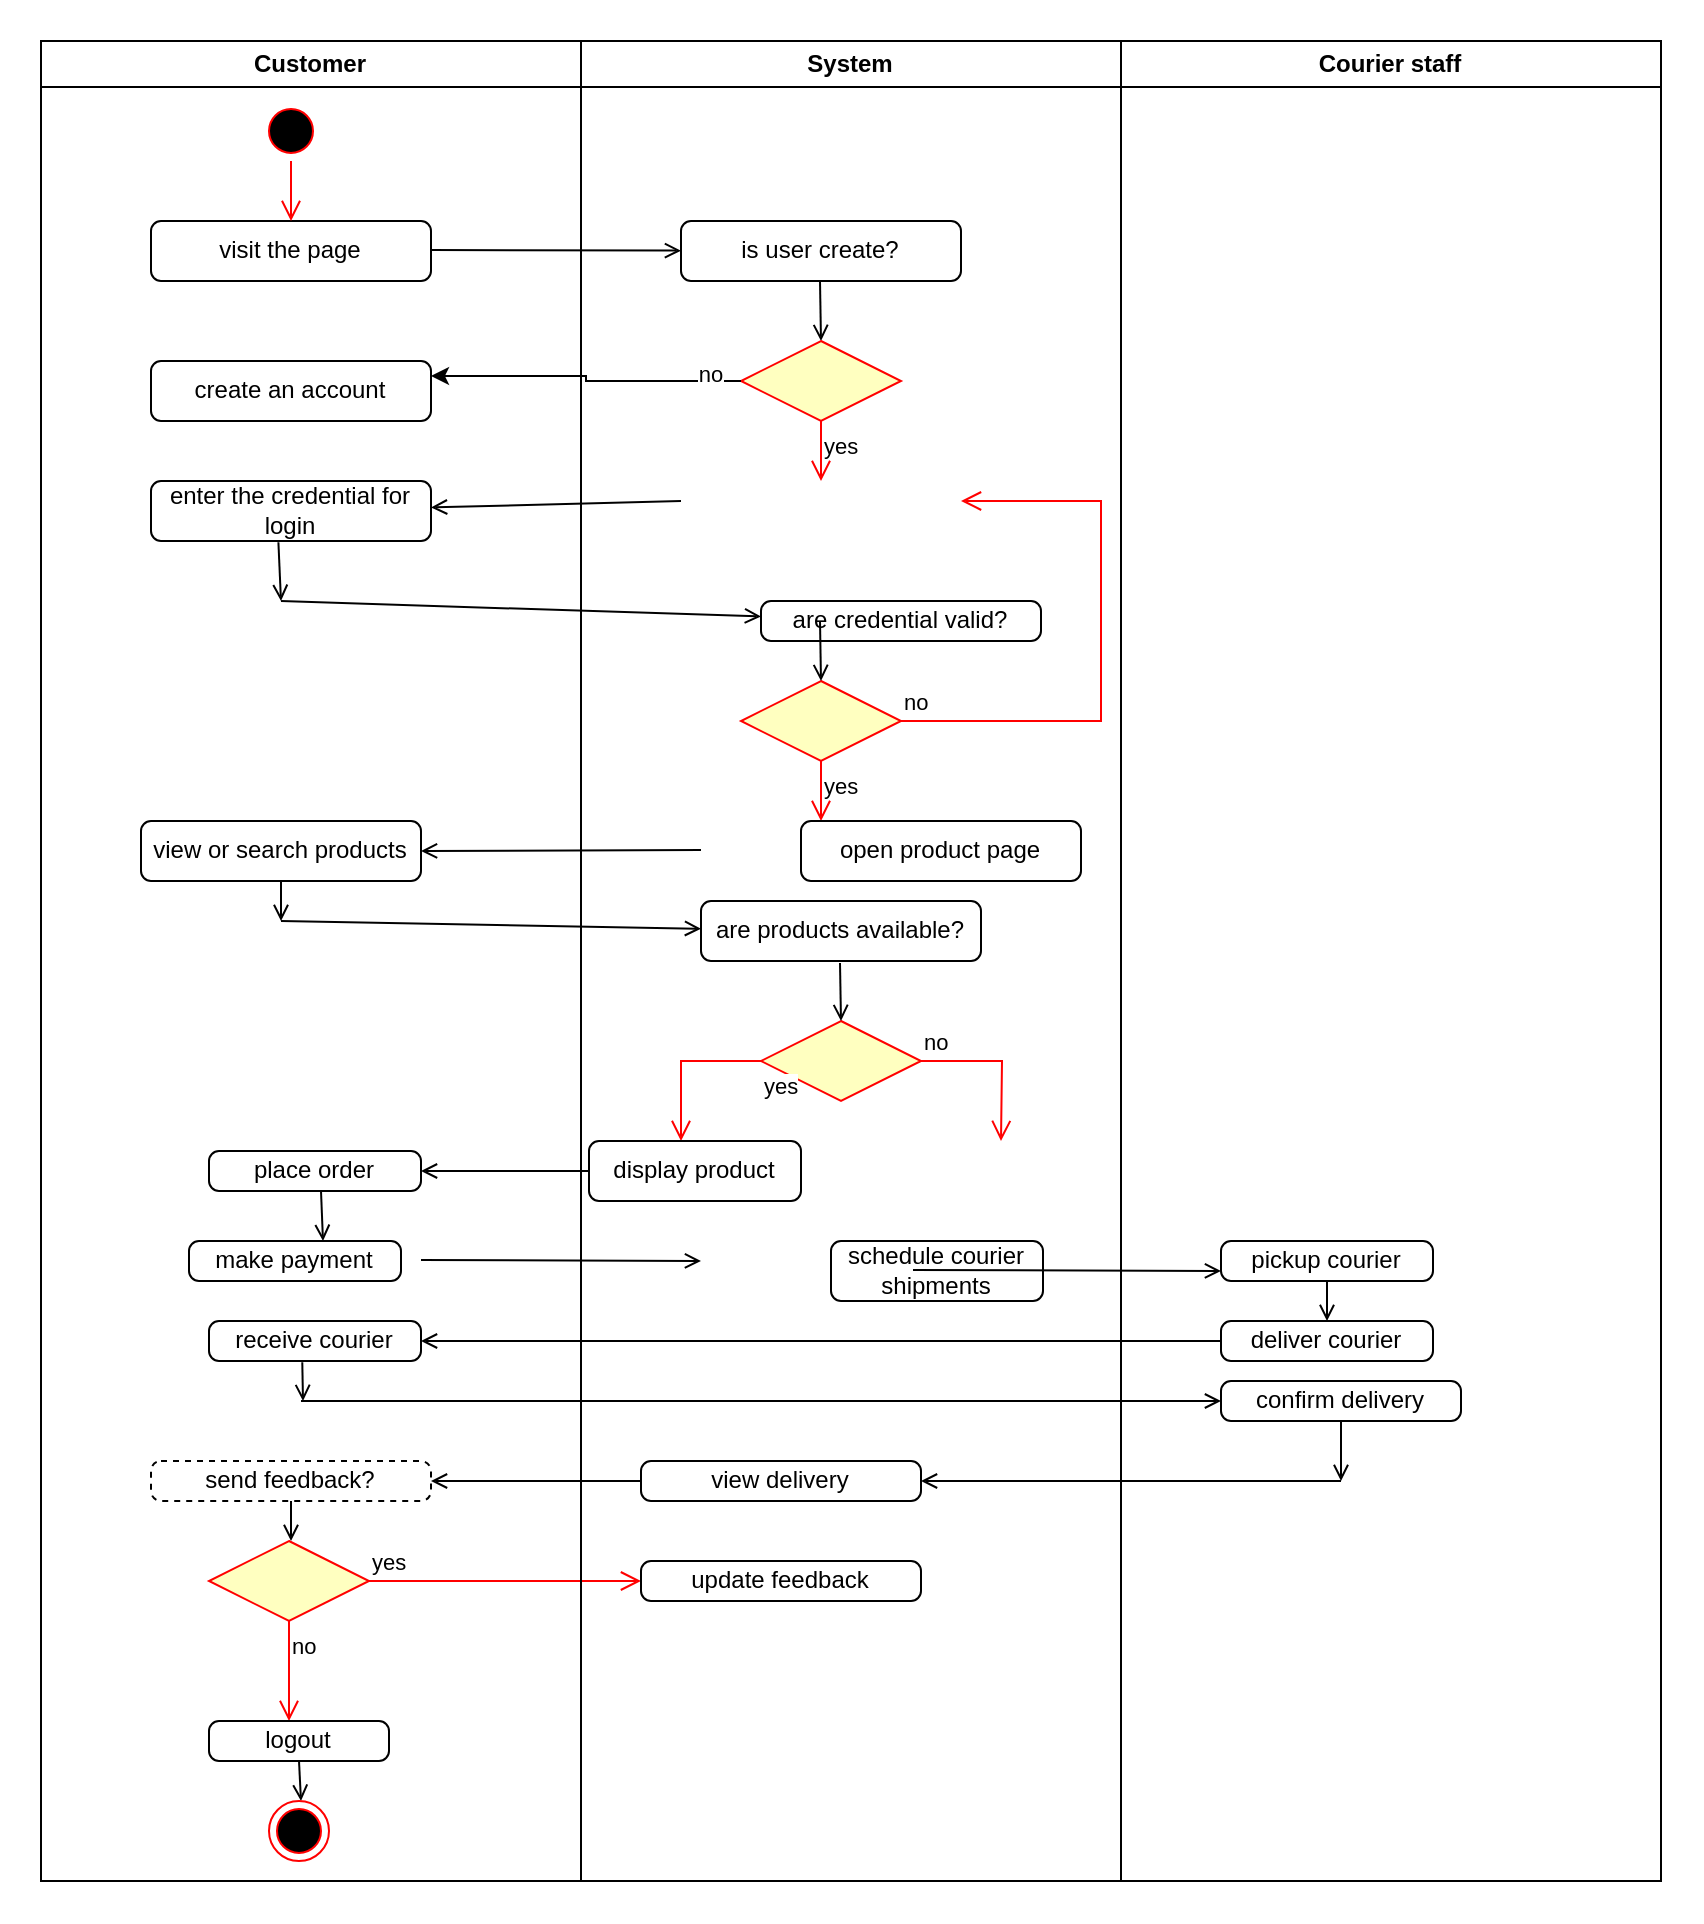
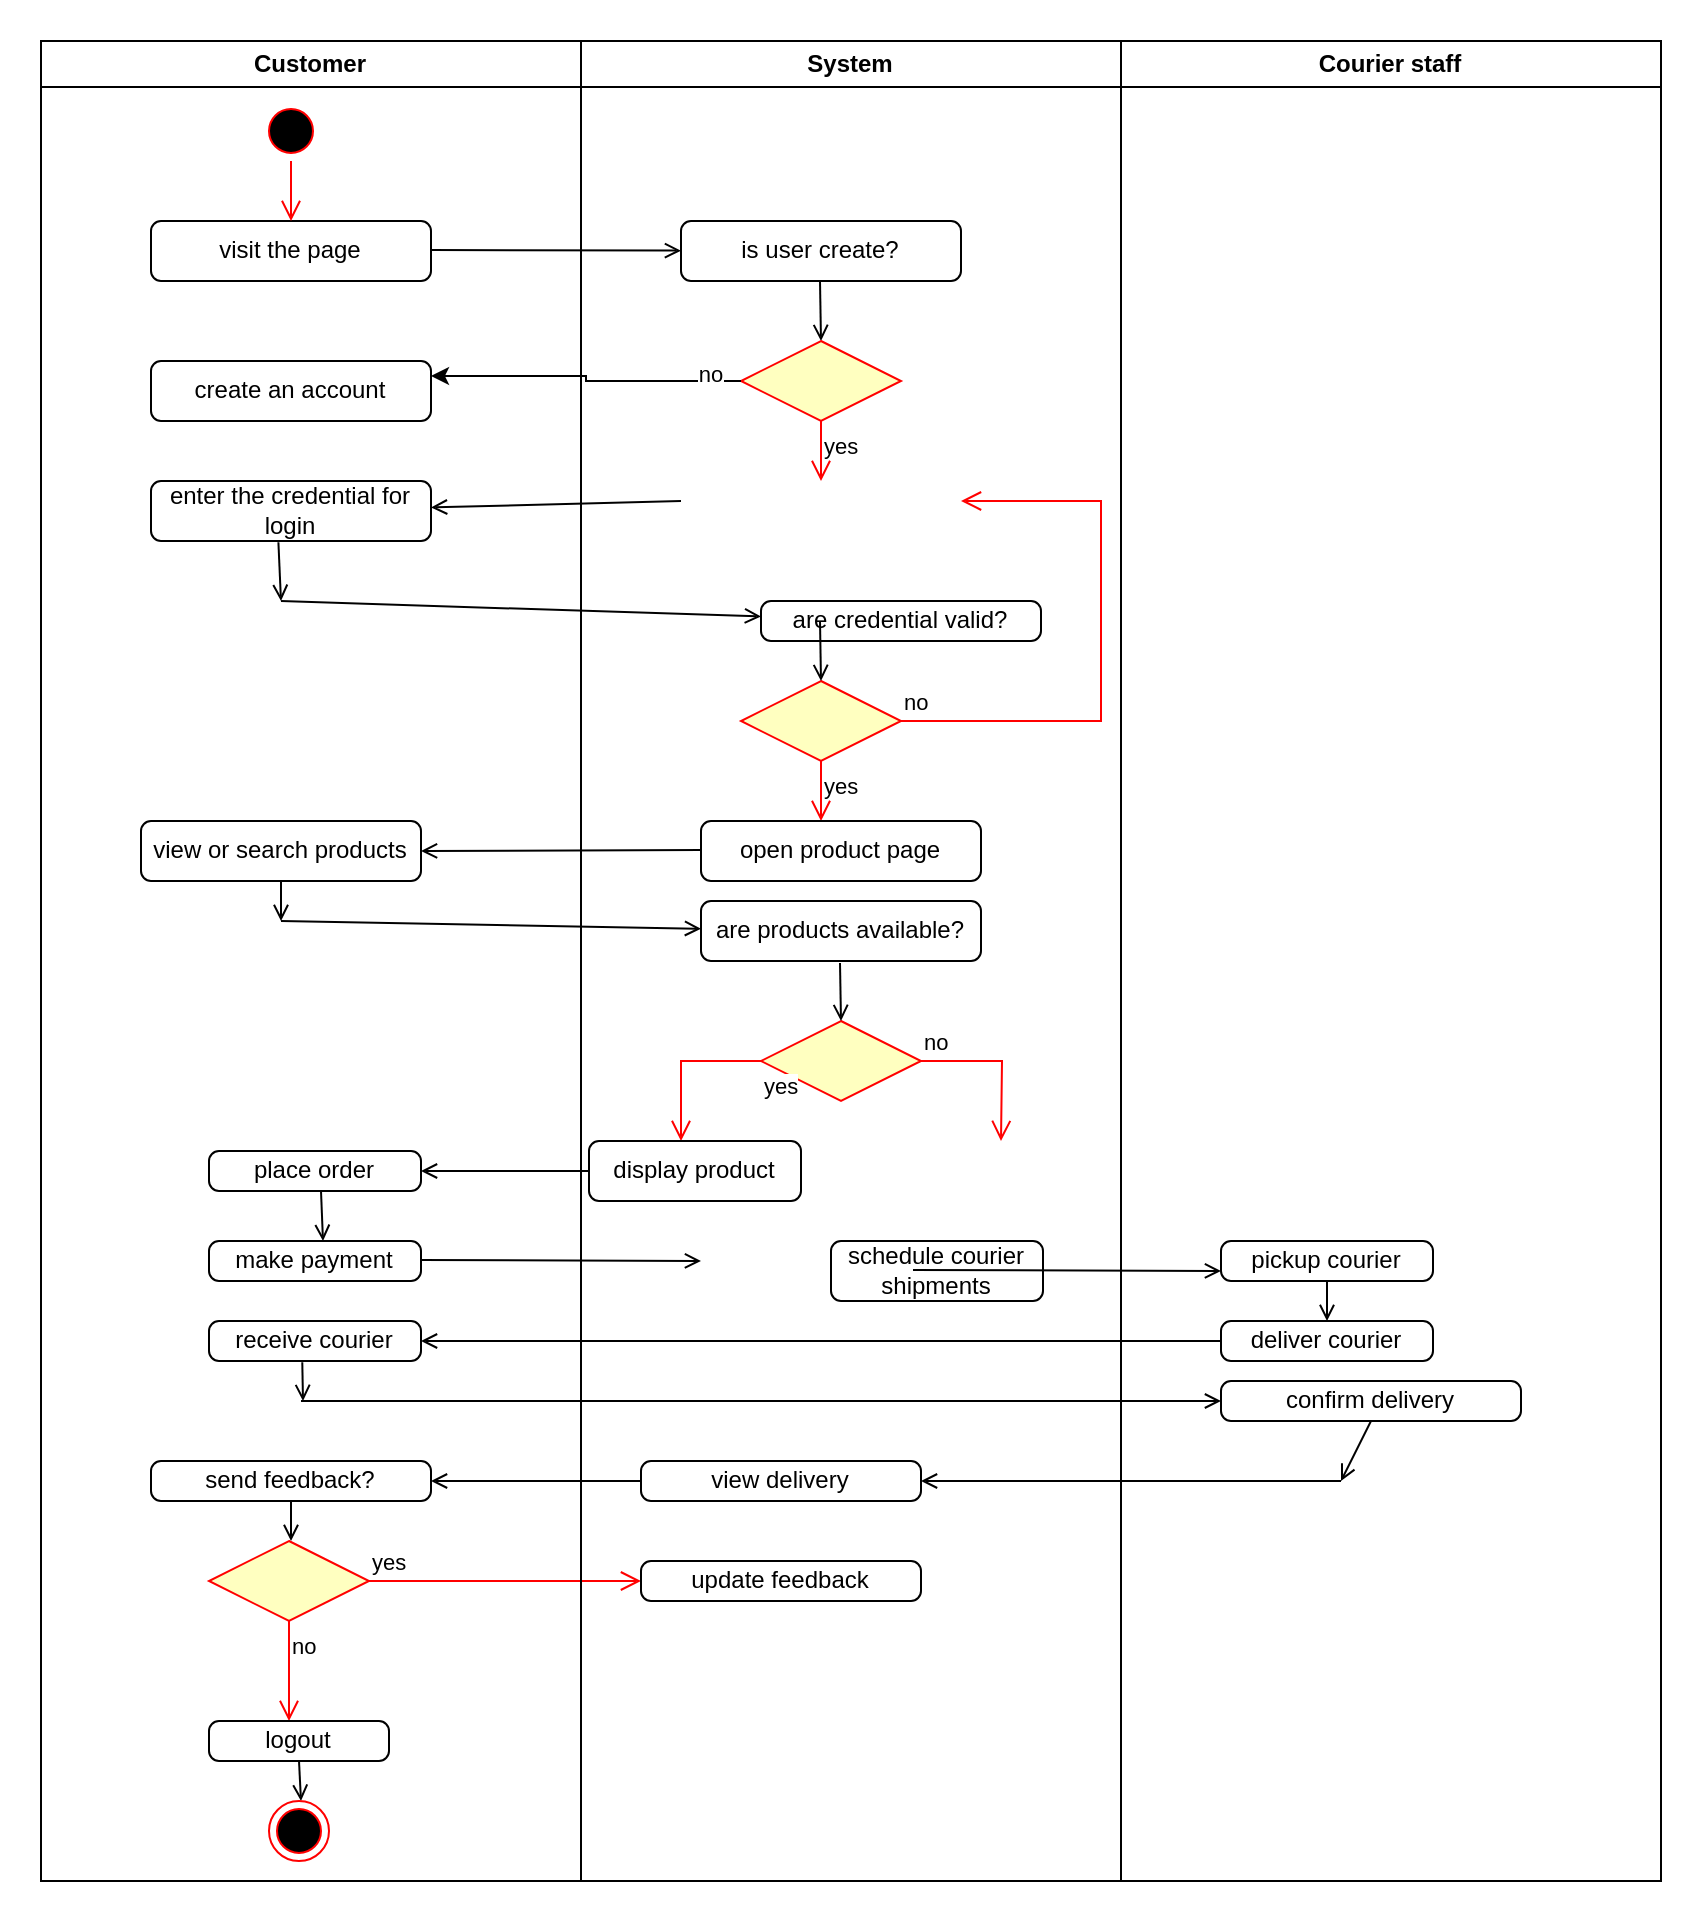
node "open product page": moved (941, 851) -> (841, 851)
node "make payment": moved (295, 1261) -> (315, 1261)
node "confirm delivery": size 240x40 -> 300x40
node "send feedback?": style dashed -> solid
